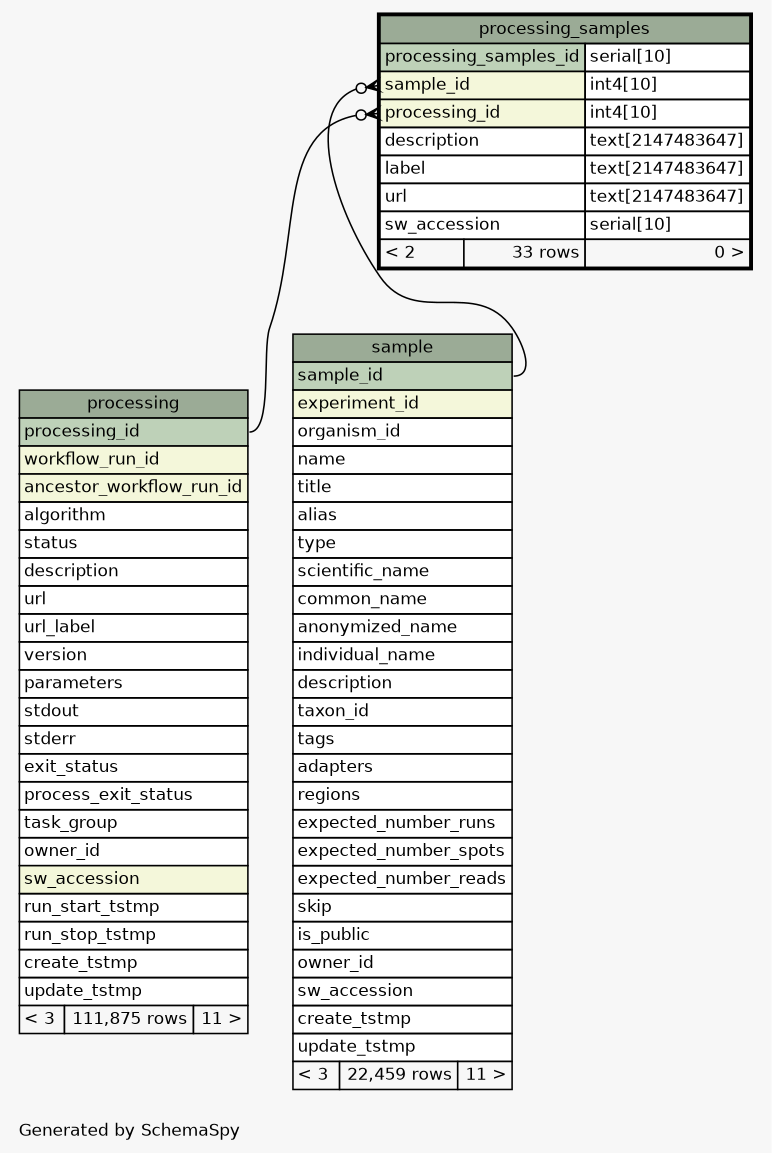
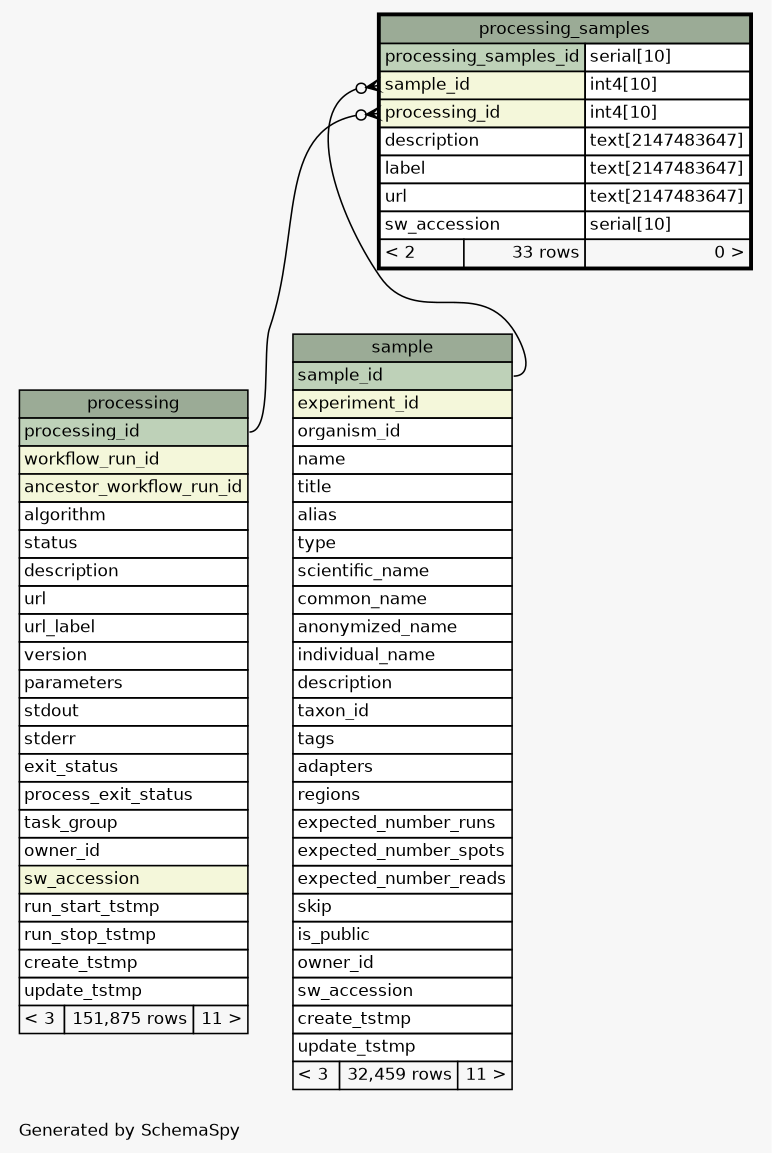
node "processing": text "111,875 rows" -> "151,875 rows"
node "sample": text "22,459 rows" -> "32,459 rows"
